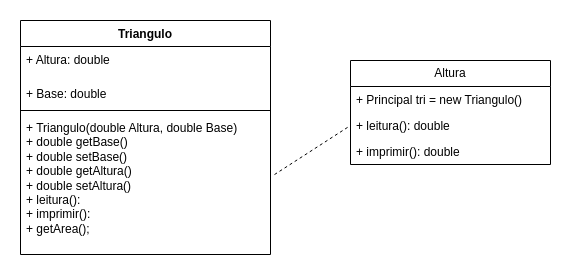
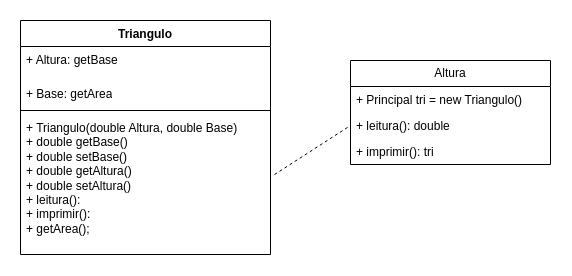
node "+ Altura: double": label "+ Altura: double" -> "+ Altura: getBase"
node "+ Base: double": label "+ Base: double" -> "+ Base: getArea"
node "+ imprimir(): double": label "+ imprimir(): double" -> "+ imprimir(): tri"
